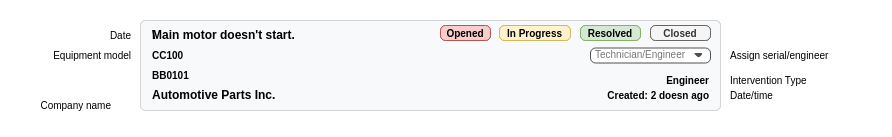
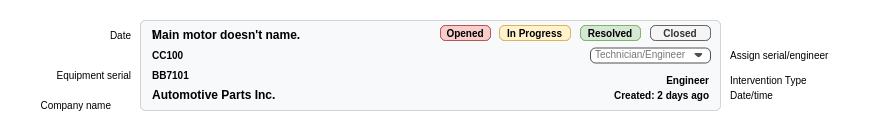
node "Main motor doesn't start.": label "Main motor doesn't start." -> "Main motor doesn't name."
node "Equipment model": removed
node "Equipment serial": added
node "BB0101": label "BB0101" -> "BB7101"
node "Created: 2 doesn ago": label "Created: 2 doesn ago" -> "Created: 2 days ago"
